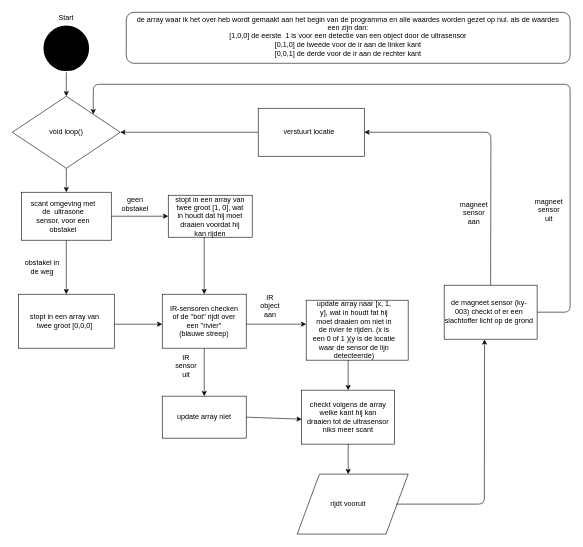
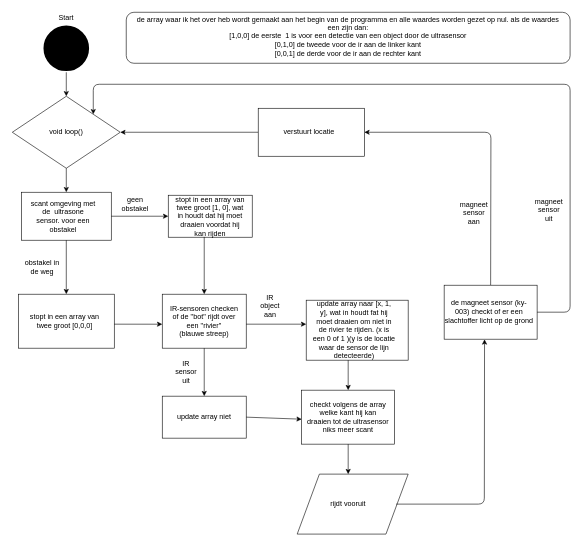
node "IR sensor uit": moved (186, 366) -> (186, 372)
